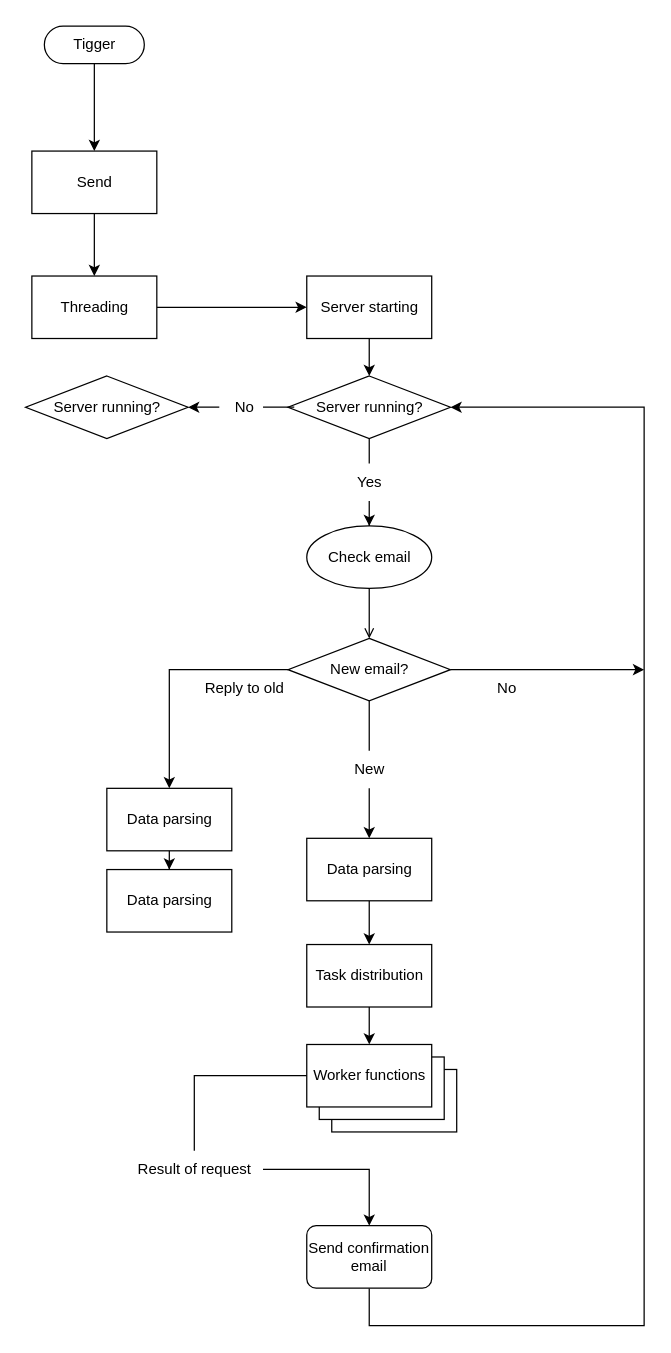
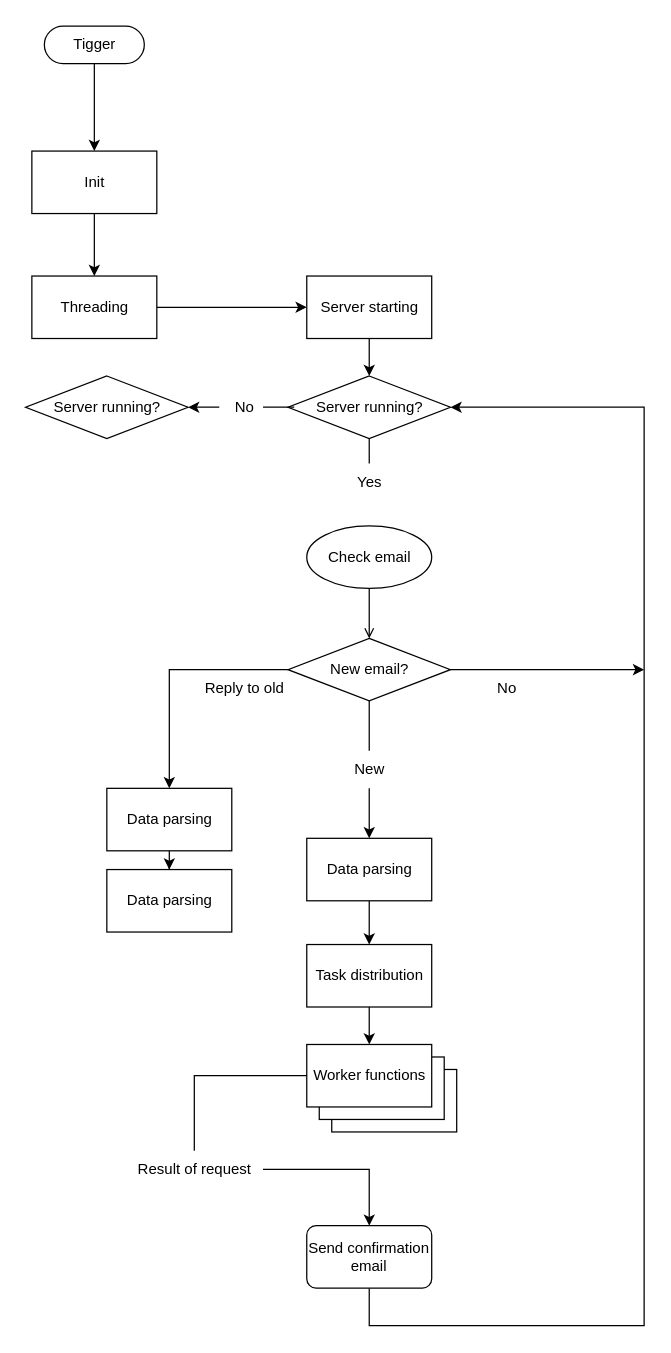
node "Send": label "Send" -> "Init"
edge "Yes" -> "Check email": removed
